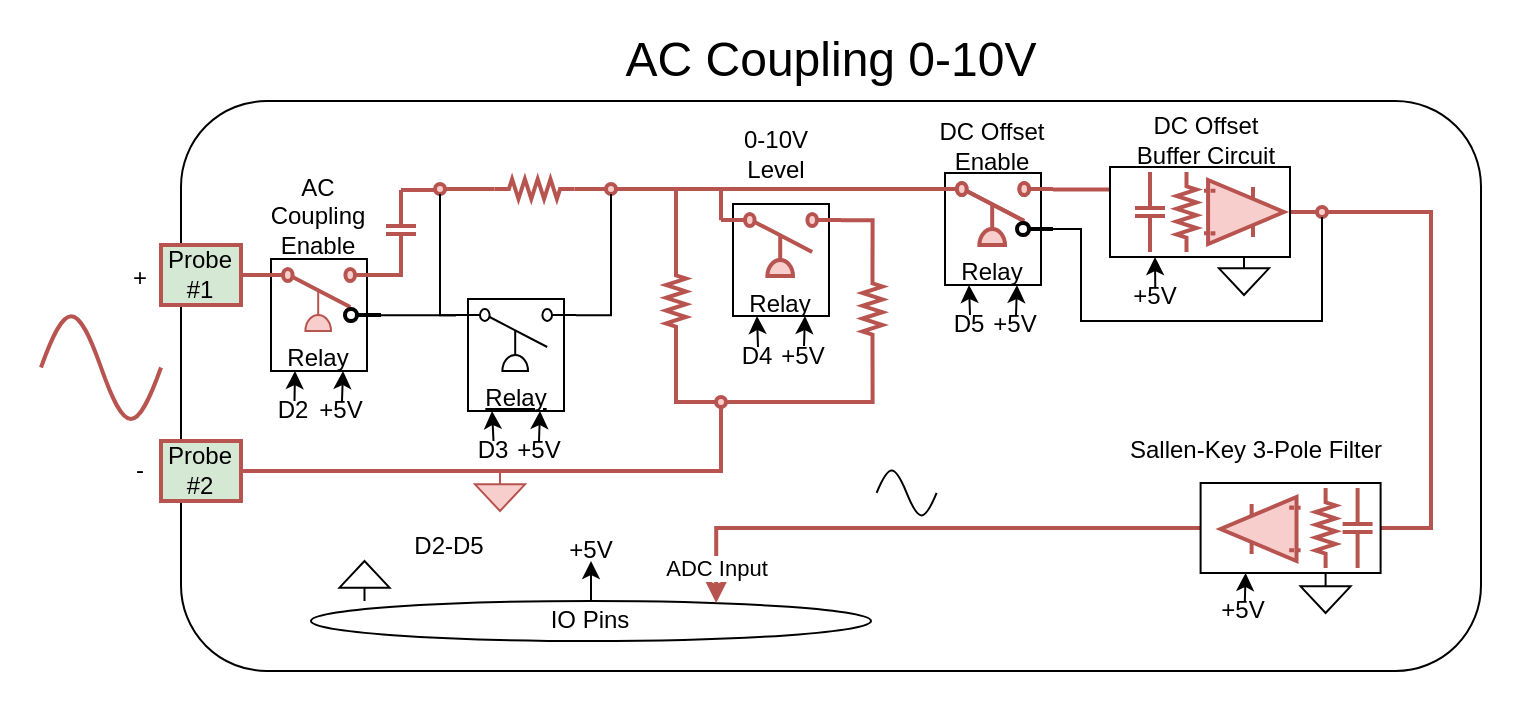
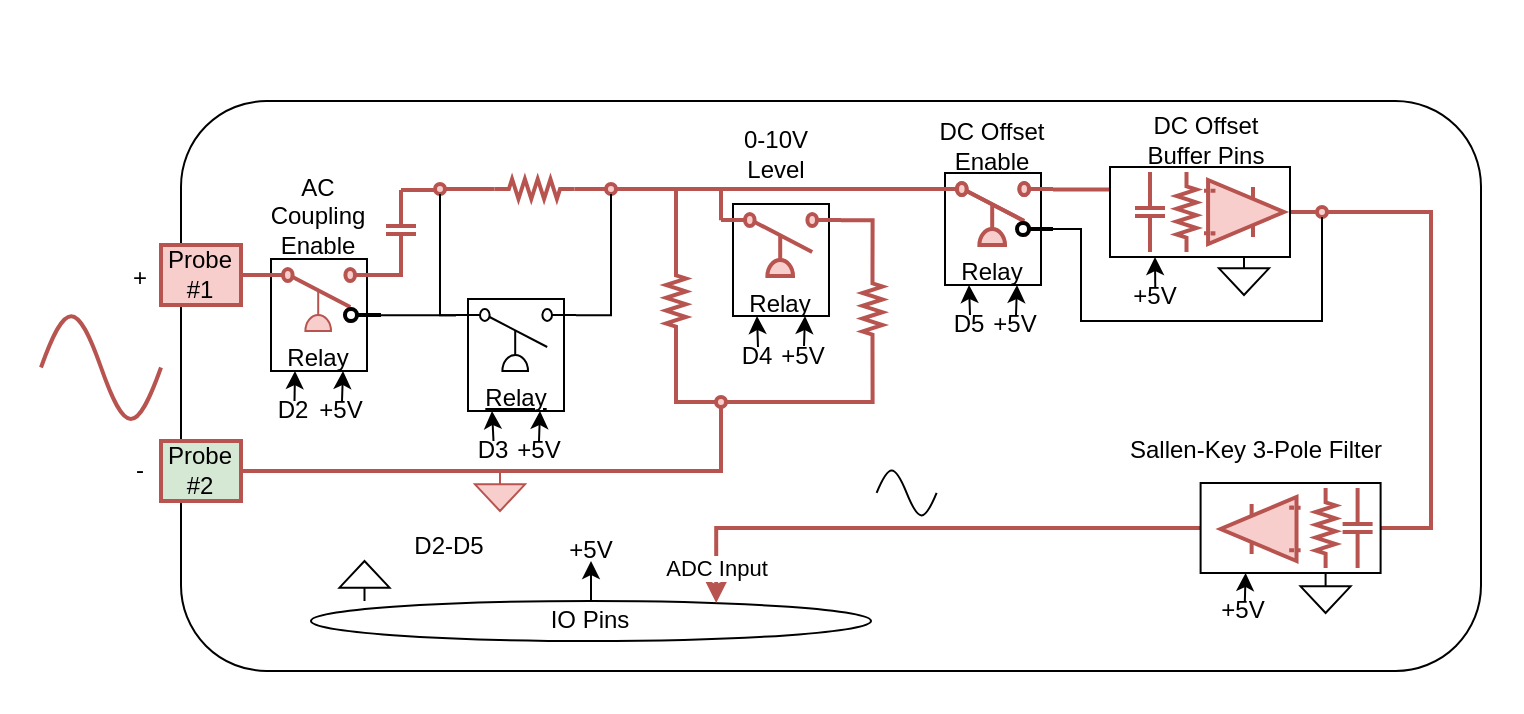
node "AC Coupling 0-10V": removed
node "DC Offset Buffer Circuit": label "DC Offset Buffer Circuit" -> "DC Offset Buffer Pins"
node "Probe #1": fillcolor #d5e8d4 -> #f8cecc
